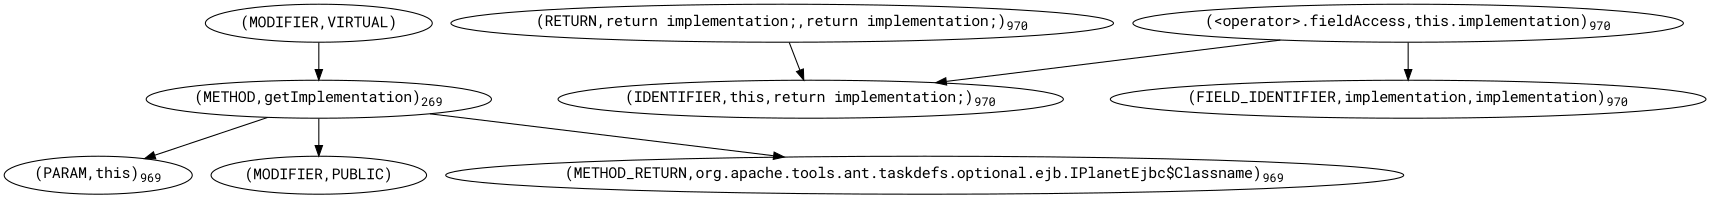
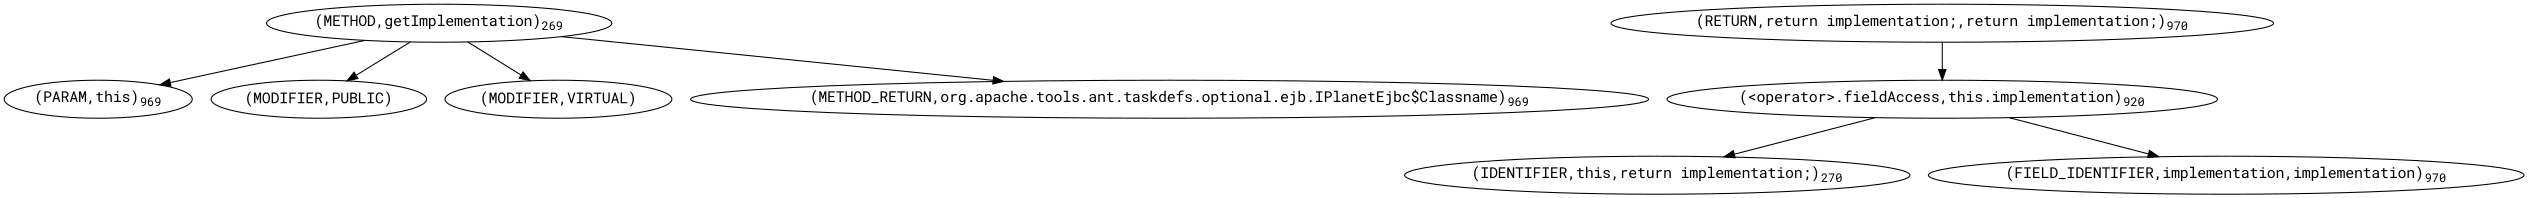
node "(<operator>.fieldAccess,this.implementation)": text "970" -> "920"
edge "(MODIFIER,VIRTUAL)" -> "(METHOD,getImplementation)": reversed
edge "(RETURN,return implementation;,return implementation;)" -> "(IDENTIFIER,this,return implementation;)": now "(RETURN,return implementation;,return implementation;)" -> "(<operator>.fieldAccess,this.implementation)"
node "(IDENTIFIER,this,return implementation;)": text "970" -> "270"
